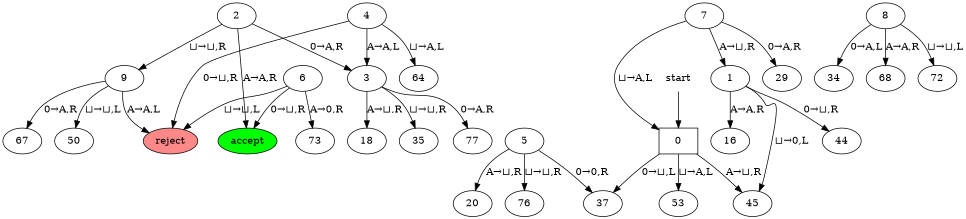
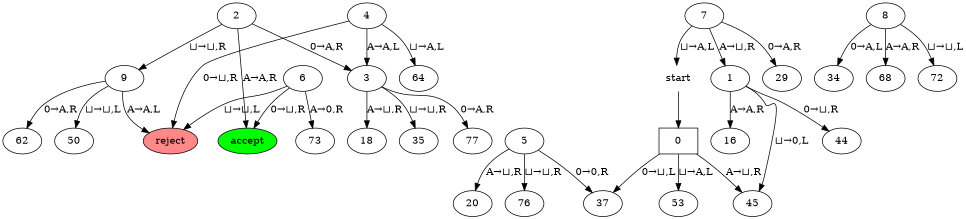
edge "7" -> "0": now "7" -> "start"
node "67": label "67" -> "62"
